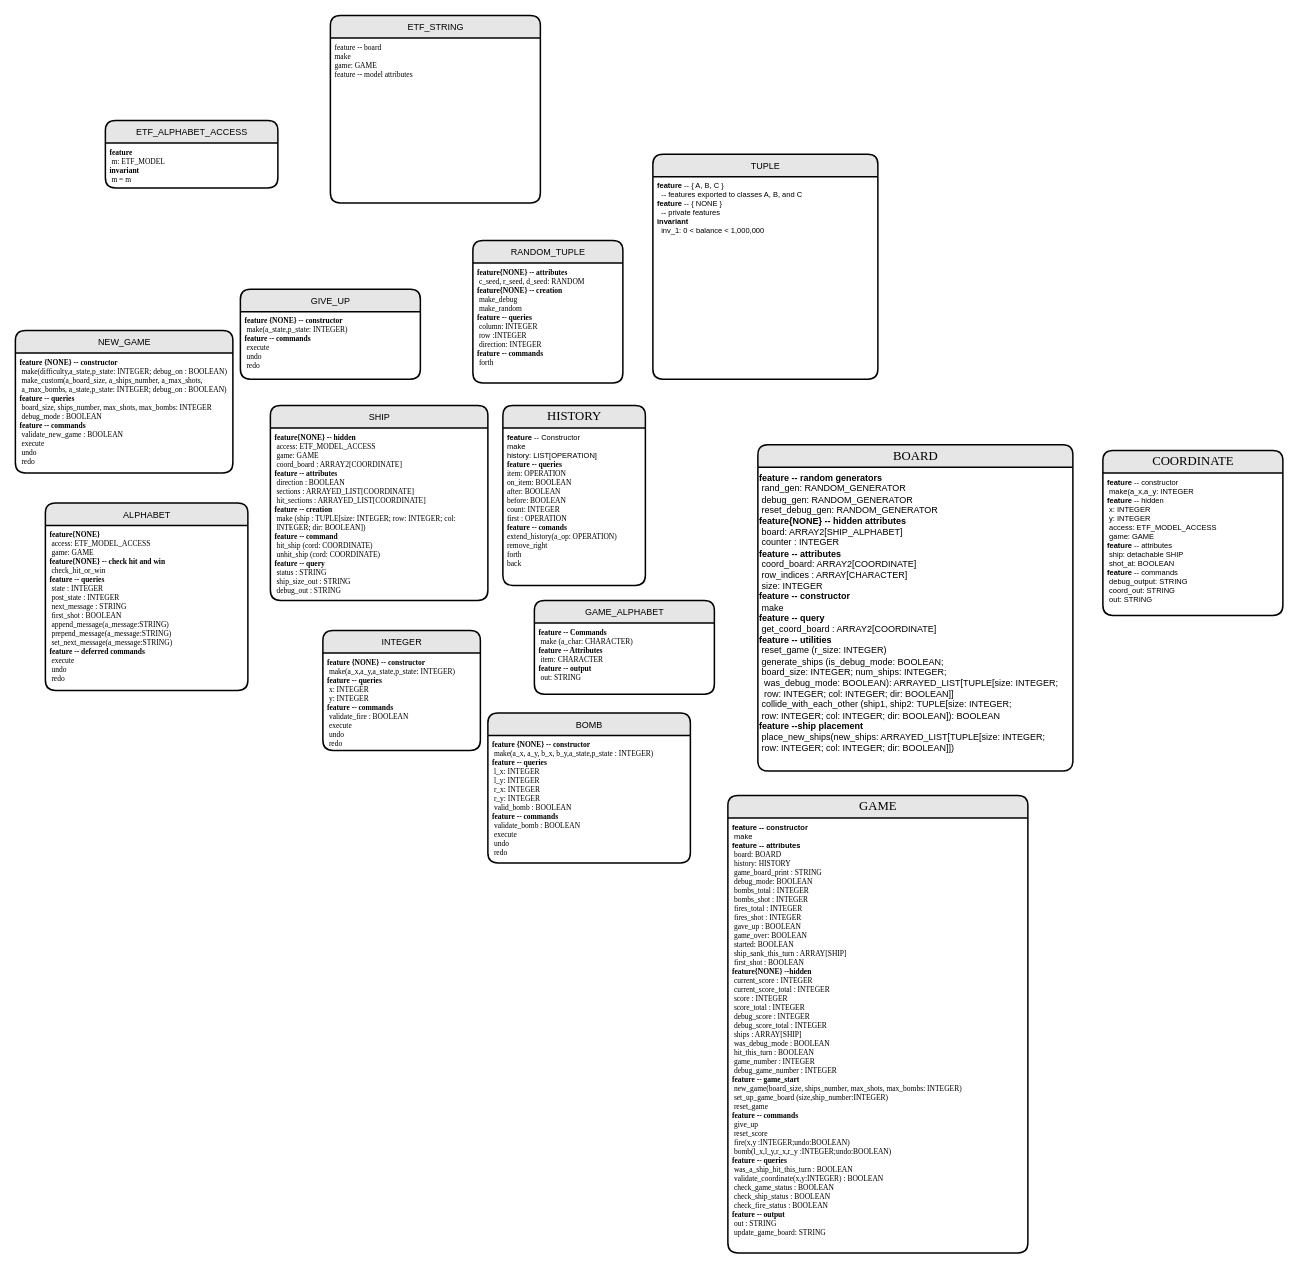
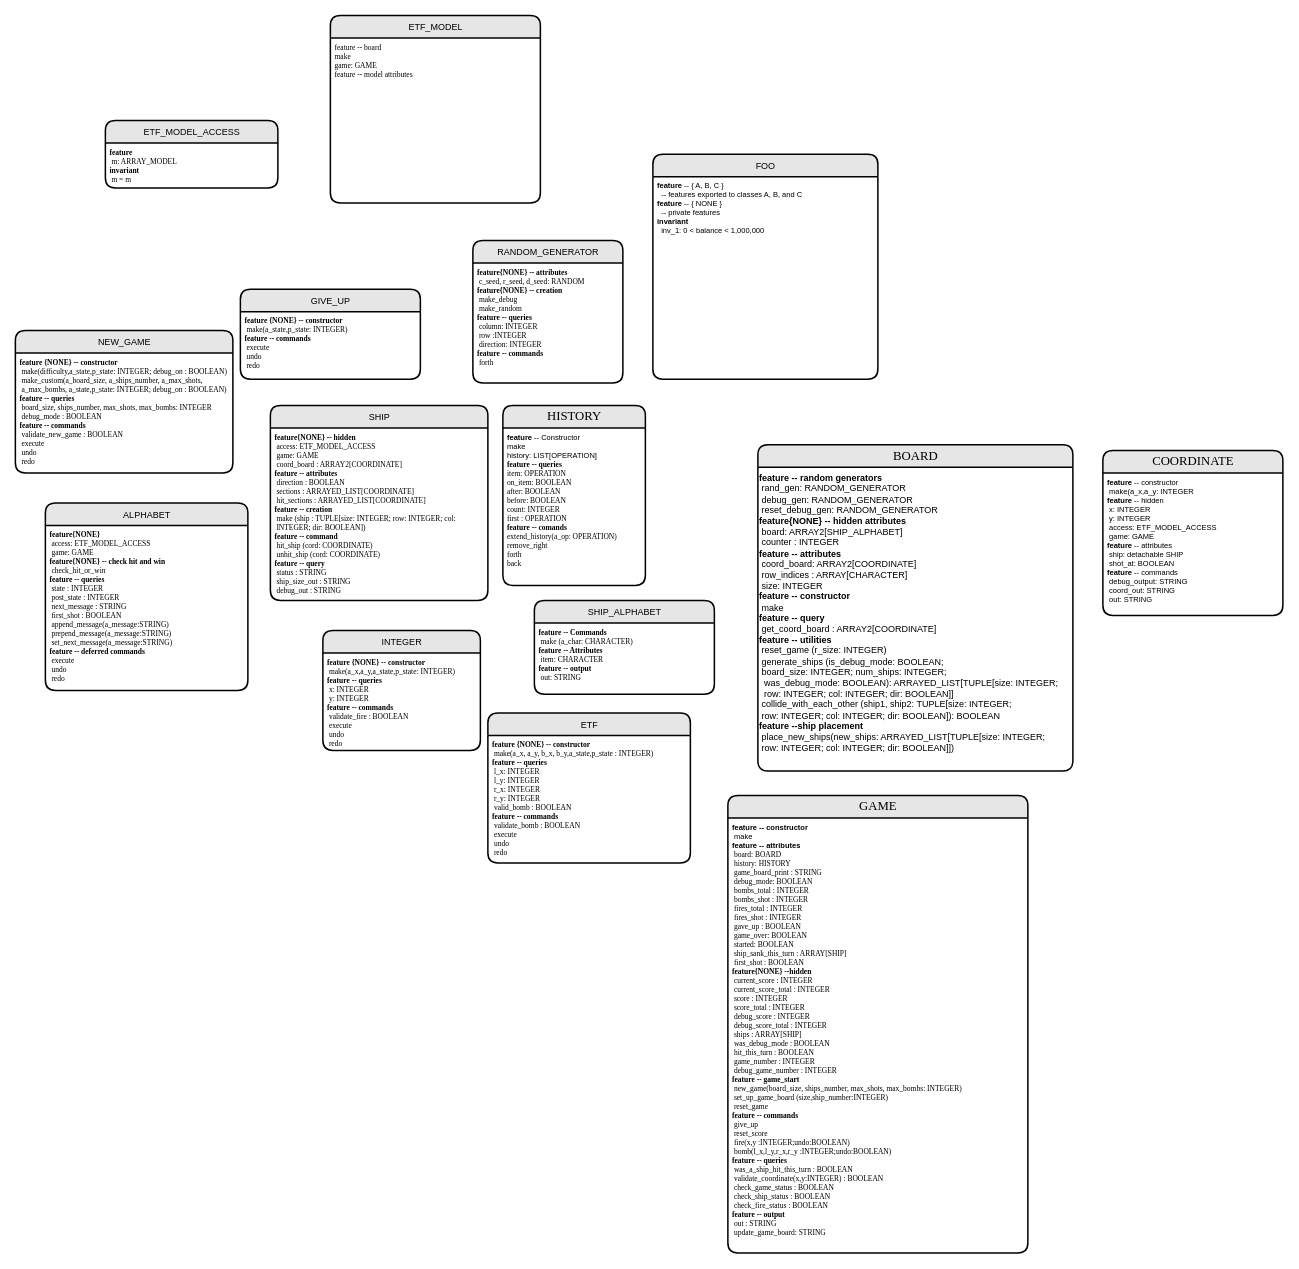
node "ETF_STRING": label "ETF_STRING" -> "ETF_MODEL"
node "ETF_ALPHABET_ACCESS": label "ETF_ALPHABET_ACCESS" -> "ETF_MODEL_ACCESS"
node "TUPLE": label "TUPLE" -> "FOO"
node "feature m: ETF_MODEL invariant m = m": label "feature m: ETF_MODEL invariant m = m" -> "feature m: ARRAY_MODEL invariant m = m"
node "RANDOM_TUPLE": label "RANDOM_TUPLE" -> "RANDOM_GENERATOR"
node "GAME_ALPHABET": label "GAME_ALPHABET" -> "SHIP_ALPHABET"
node "BOMB": label "BOMB" -> "ETF"
